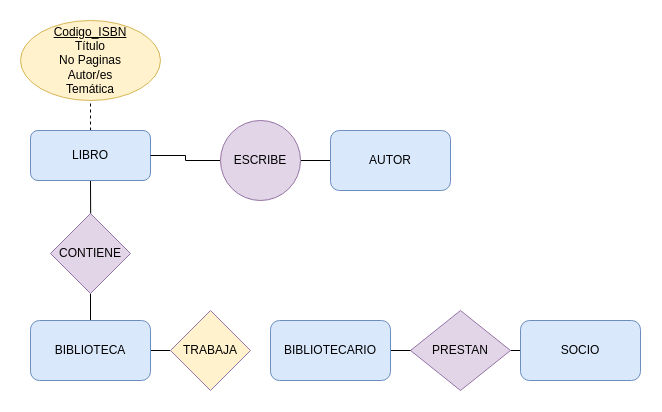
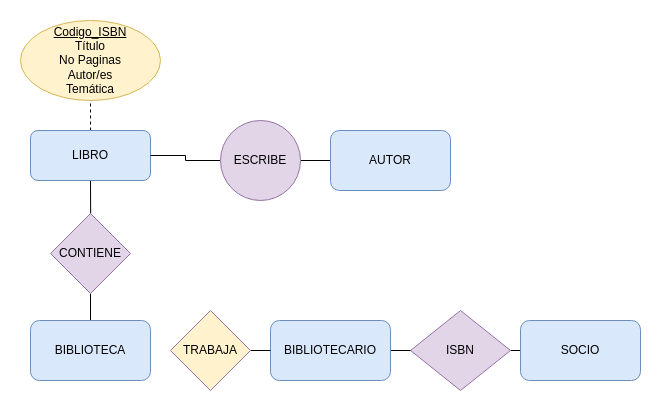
edge "BIBLIOTECA" -- "TRABAJA": removed
edge "TRABAJA" -- "BIBLIOTECARIO": added
node "PRESTAN": label "PRESTAN" -> "ISBN"
